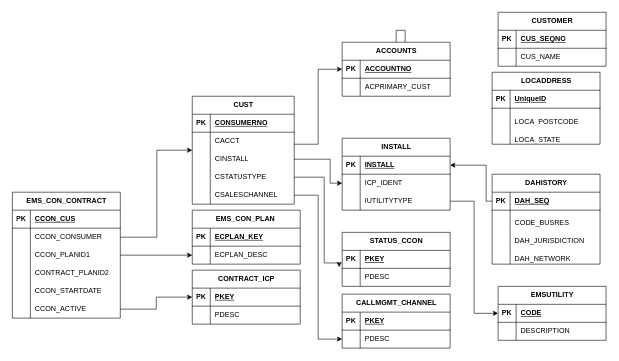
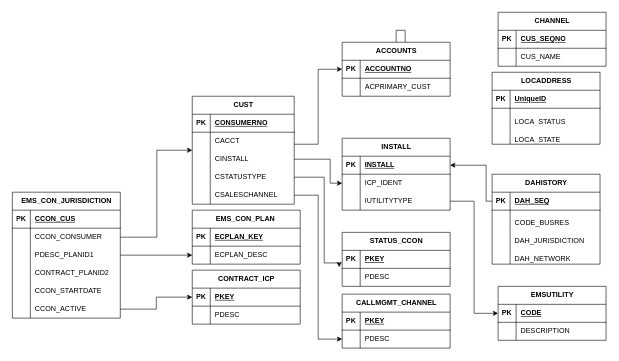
node "CUSTOMER": label "CUSTOMER" -> "CHANNEL"
node "LOCA_POSTCODE": label "LOCA_POSTCODE" -> "LOCA_STATUS"
node "EMS_CON_CONTRACT": label "EMS_CON_CONTRACT" -> "EMS_CON_JURISDICTION"
node "CCON_PLANID1": label "CCON_PLANID1" -> "PDESC_PLANID1"
